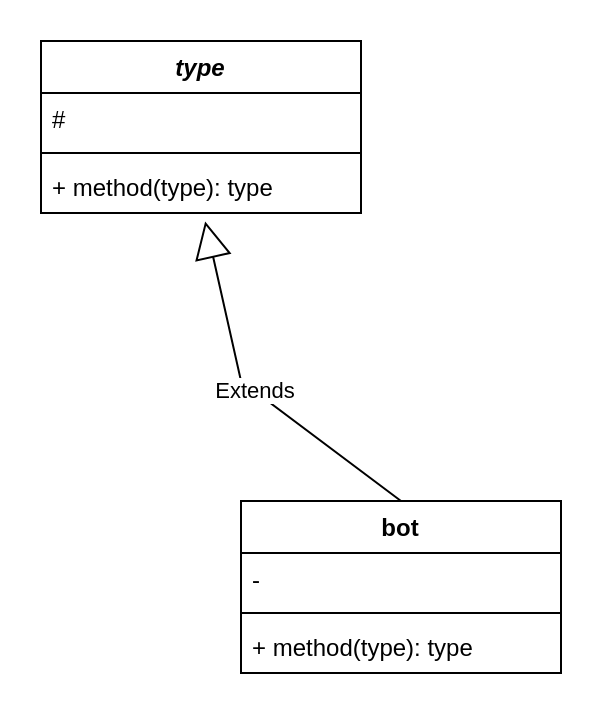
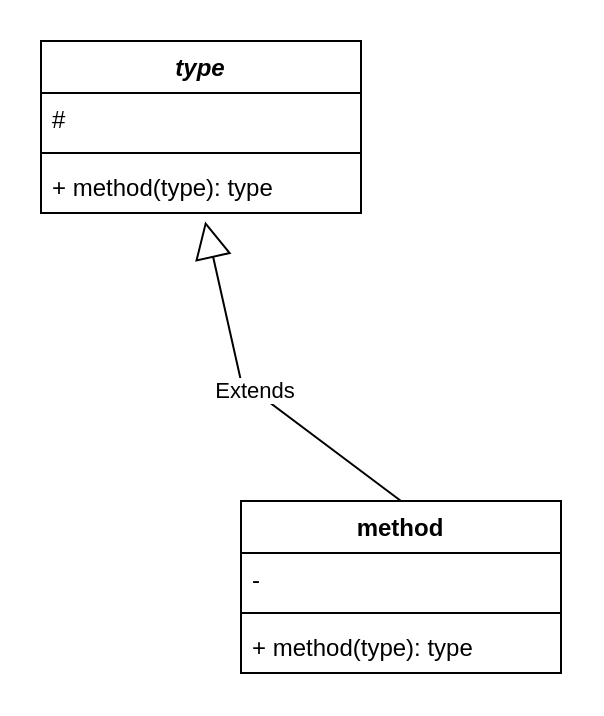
node "bot": label "bot" -> "method"
